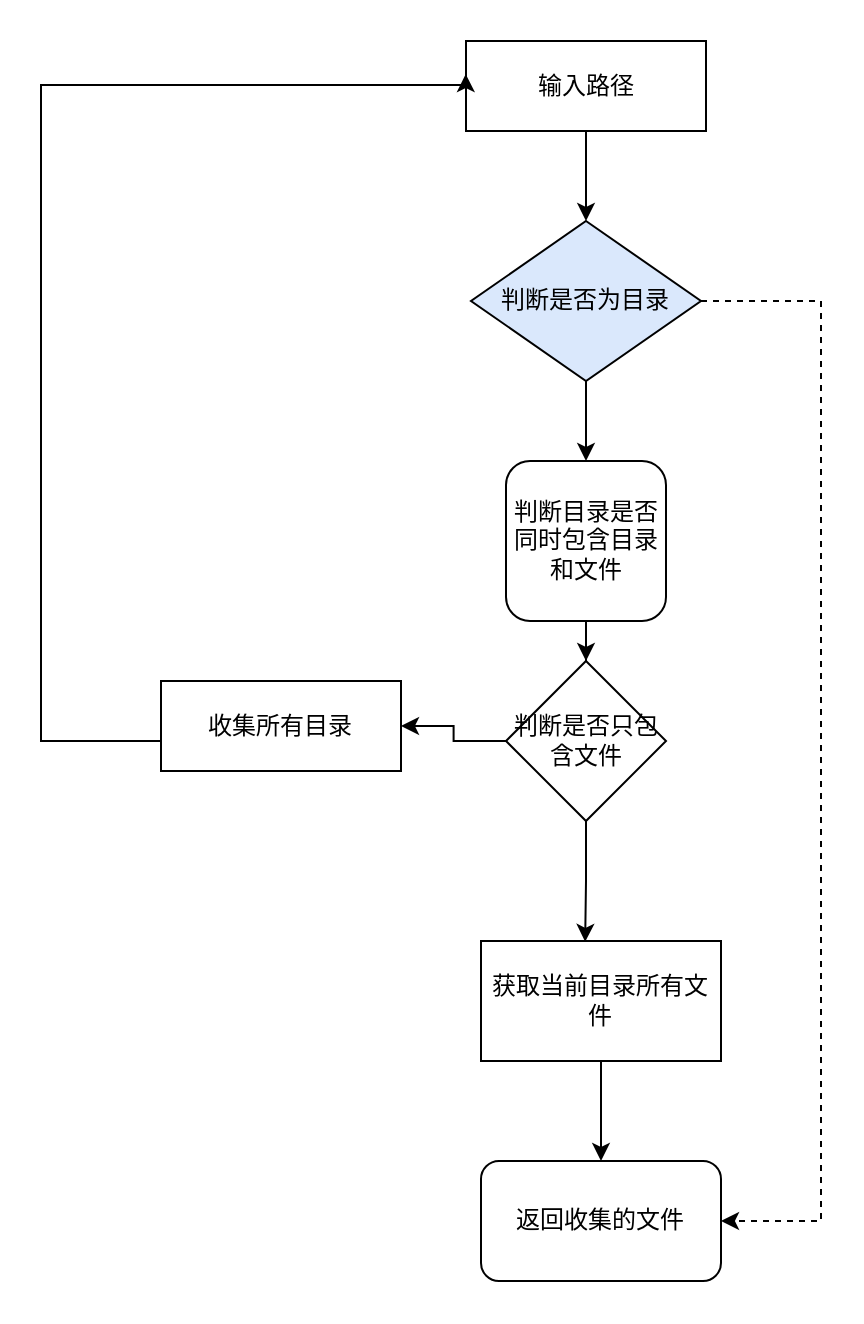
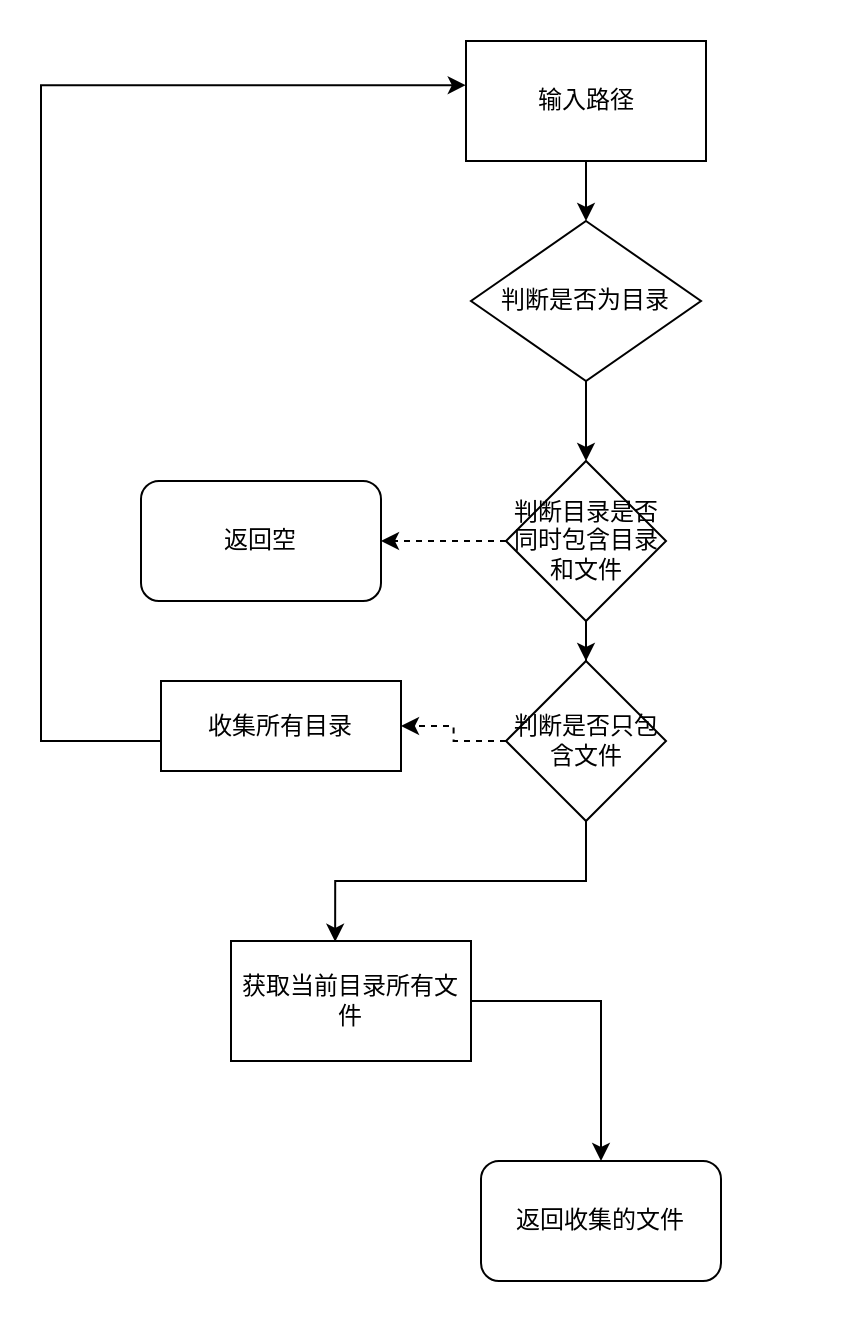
node "输入路径": size 240x90 -> 240x120
node "判断是否为目录": fillcolor #dae8fc -> #ffffff
node "返回空": added
edge "判断目录是否同时包含目录和文件" -> "返回空": added
node "判断目录是否同时包含目录和文件": shape rounded rectangle -> diamond
edge "判断是否只包含文件" -> "收集所有目录": style solid -> dashed
edge "判断是否为目录" -> "返回收集的文件": removed
node "获取当前目录所有文件": moved (601, 1001) -> (351, 1001)
